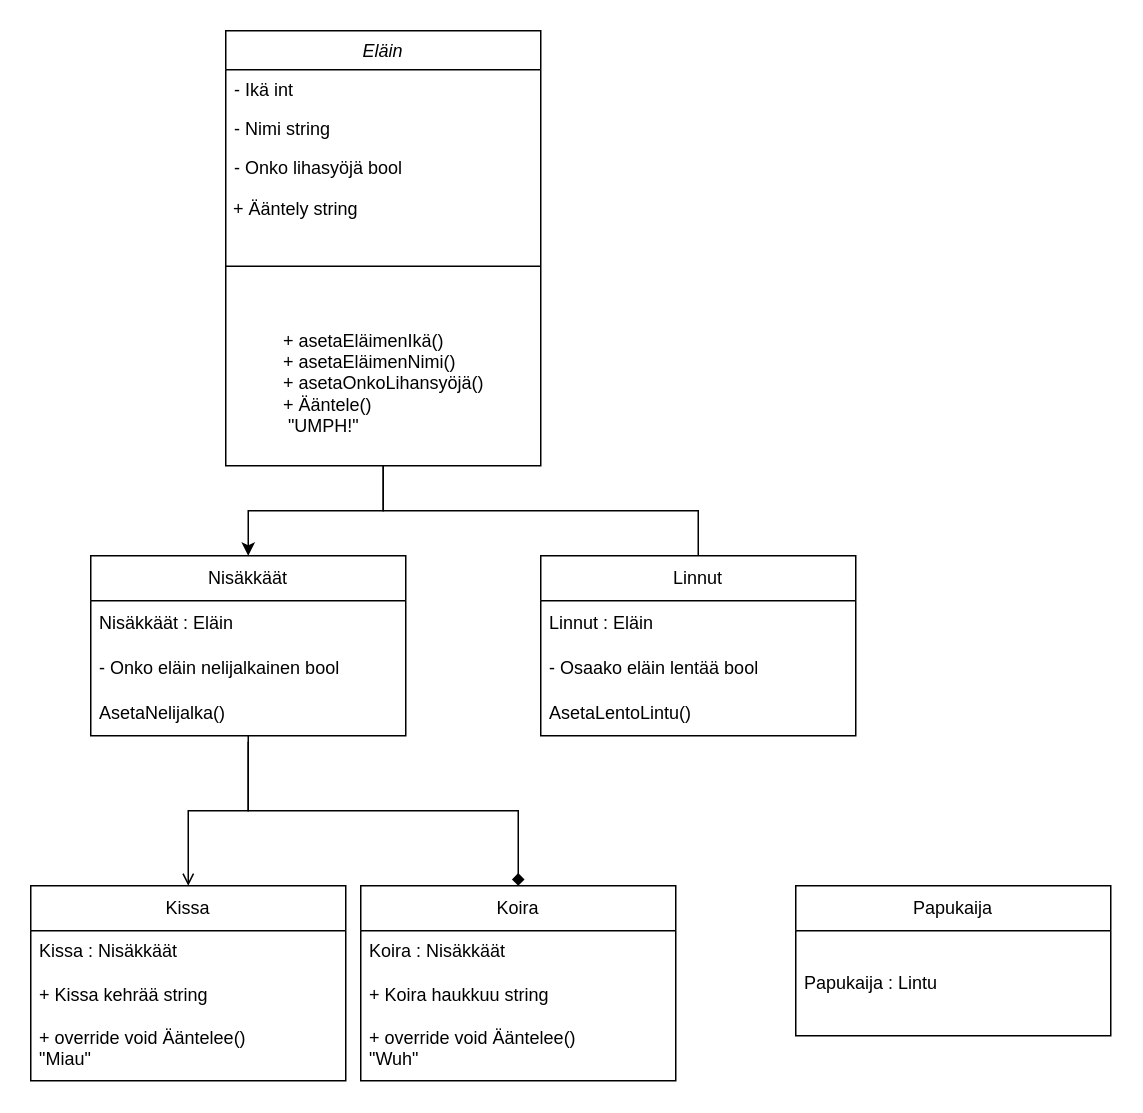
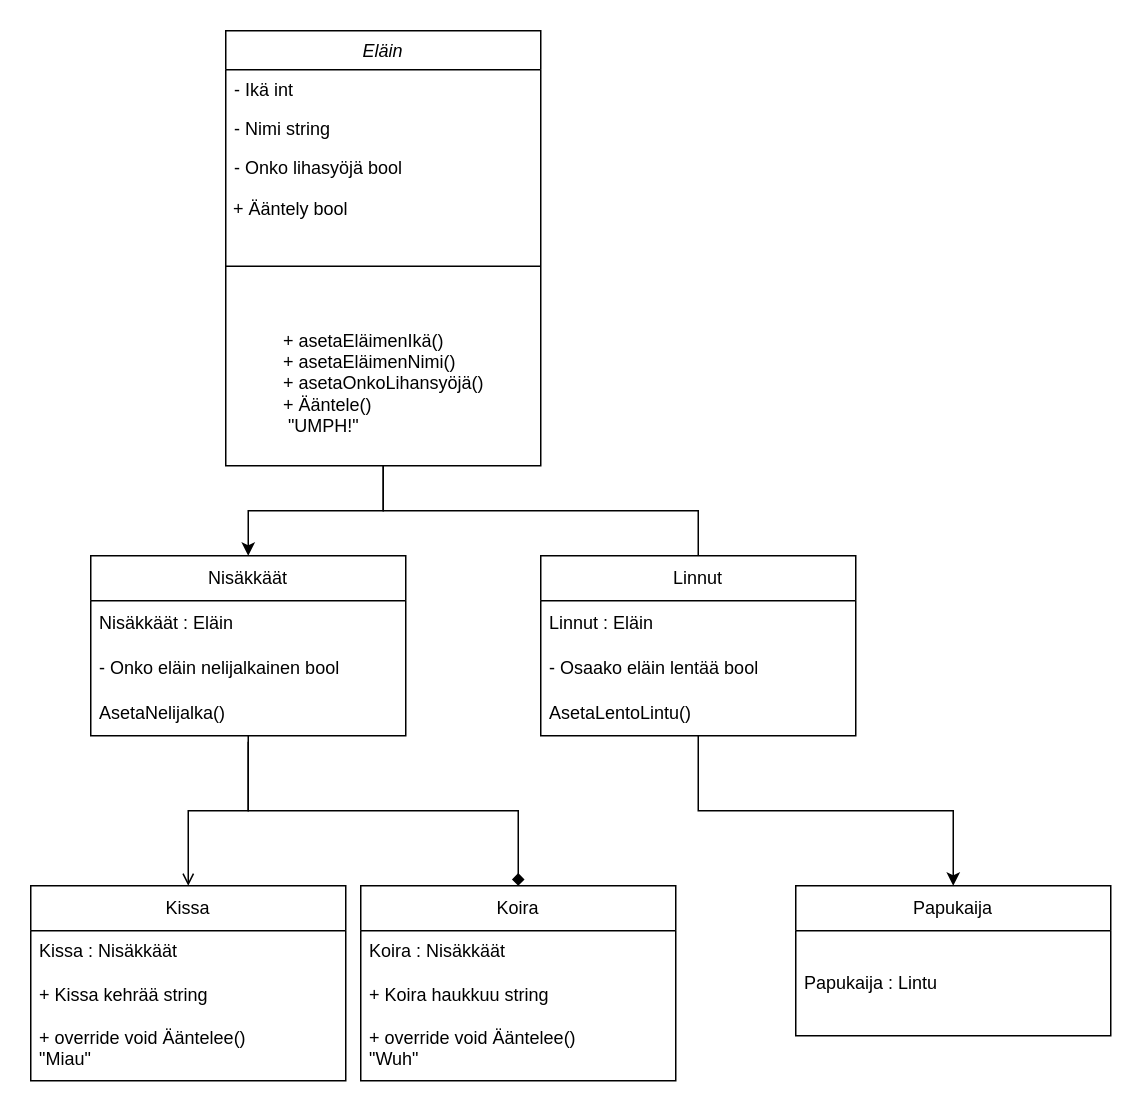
node "+ Ääntely string": label "+ Ääntely string" -> "+ Ääntely bool"
edge "Linnut" -> "Papukaija": added
